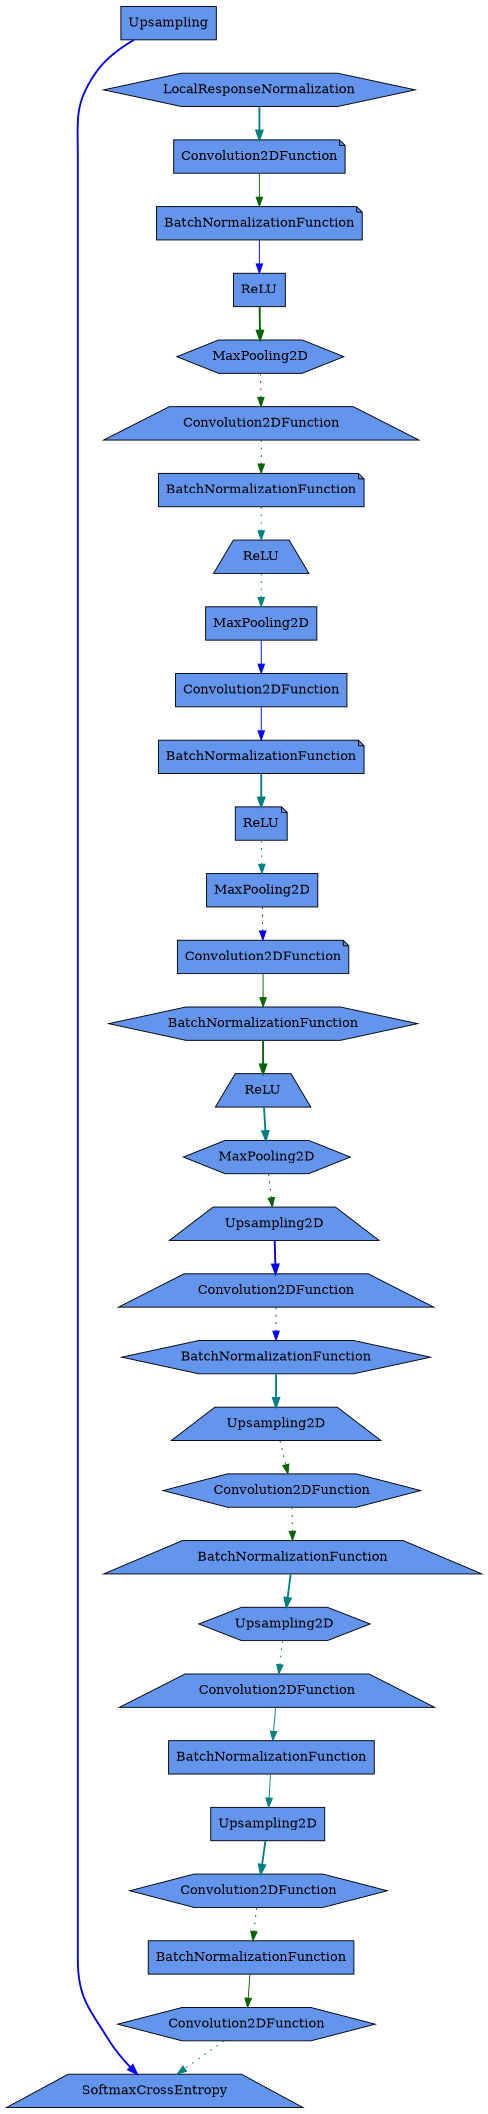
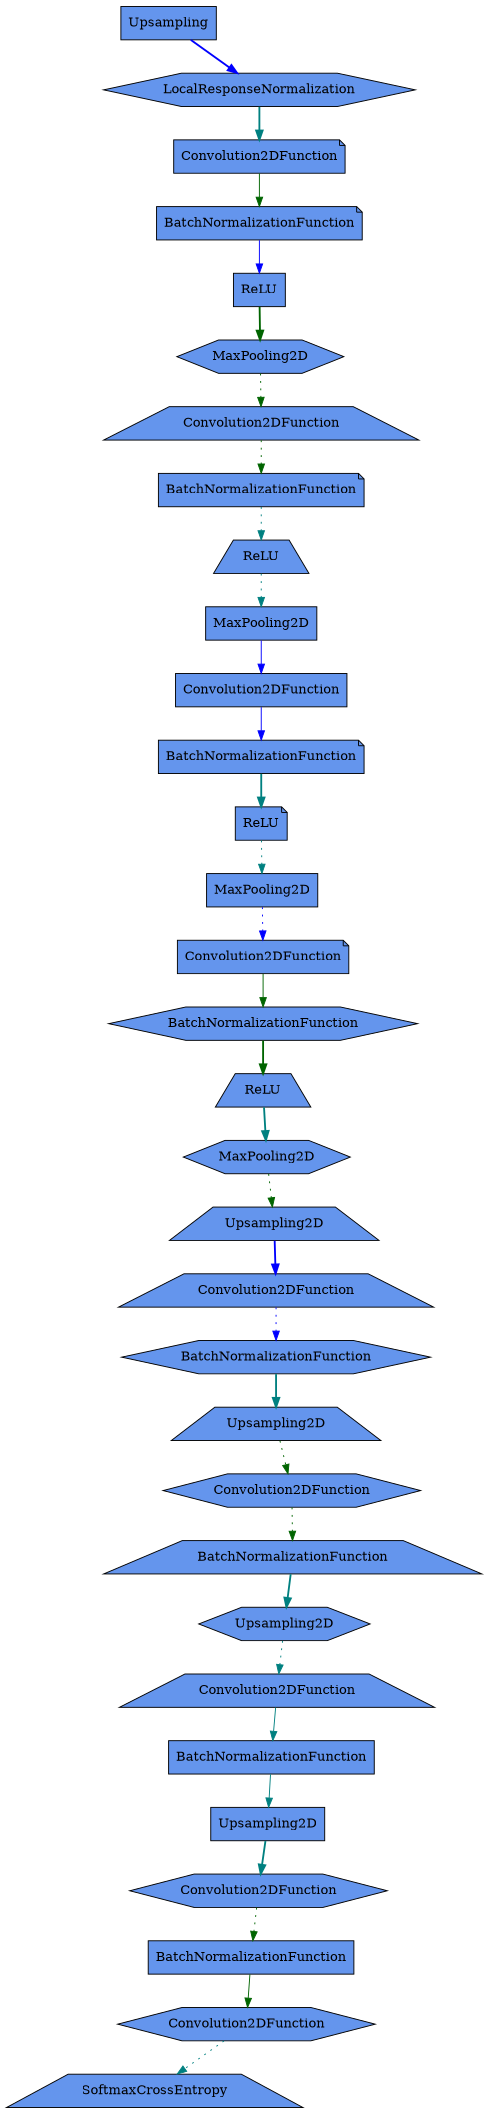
edge "Upsampling" -> "SoftmaxCrossEntropy": now "Upsampling" -> "LocalResponseNormalization"
